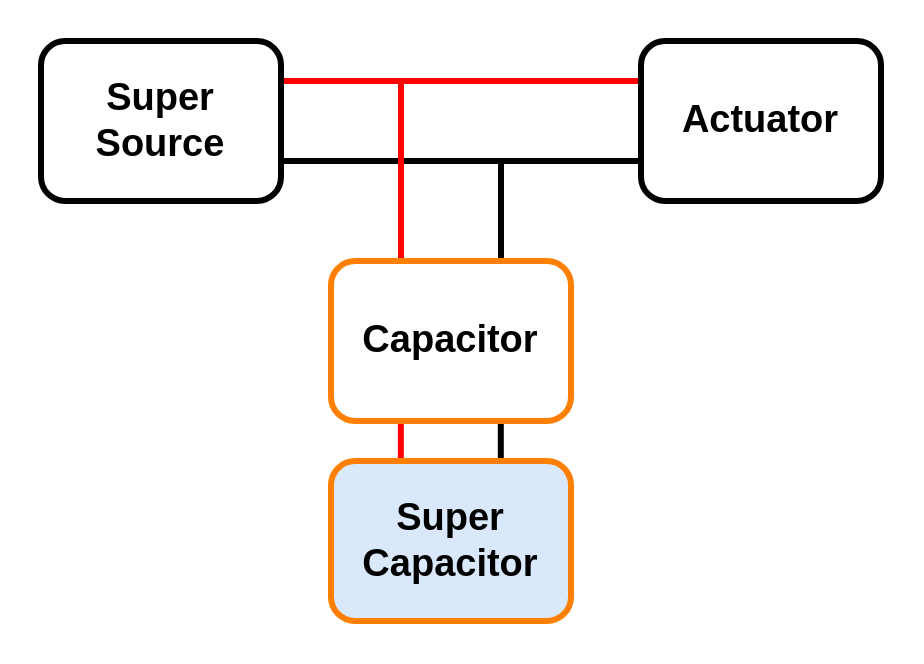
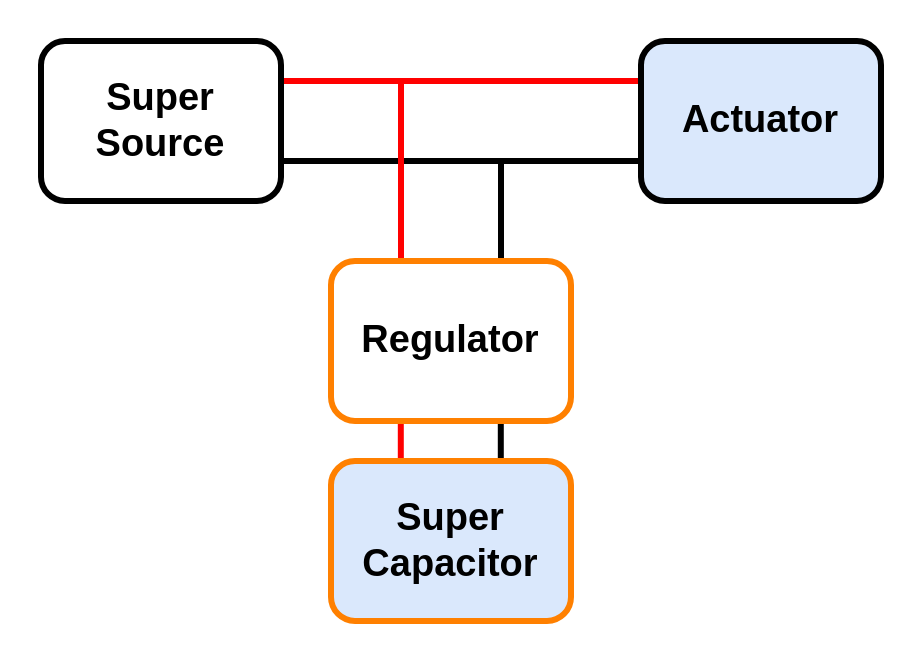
node "Actuator": fillcolor #ffffff -> #dae8fc
node "Capacitor": label "Capacitor" -> "Regulator"
